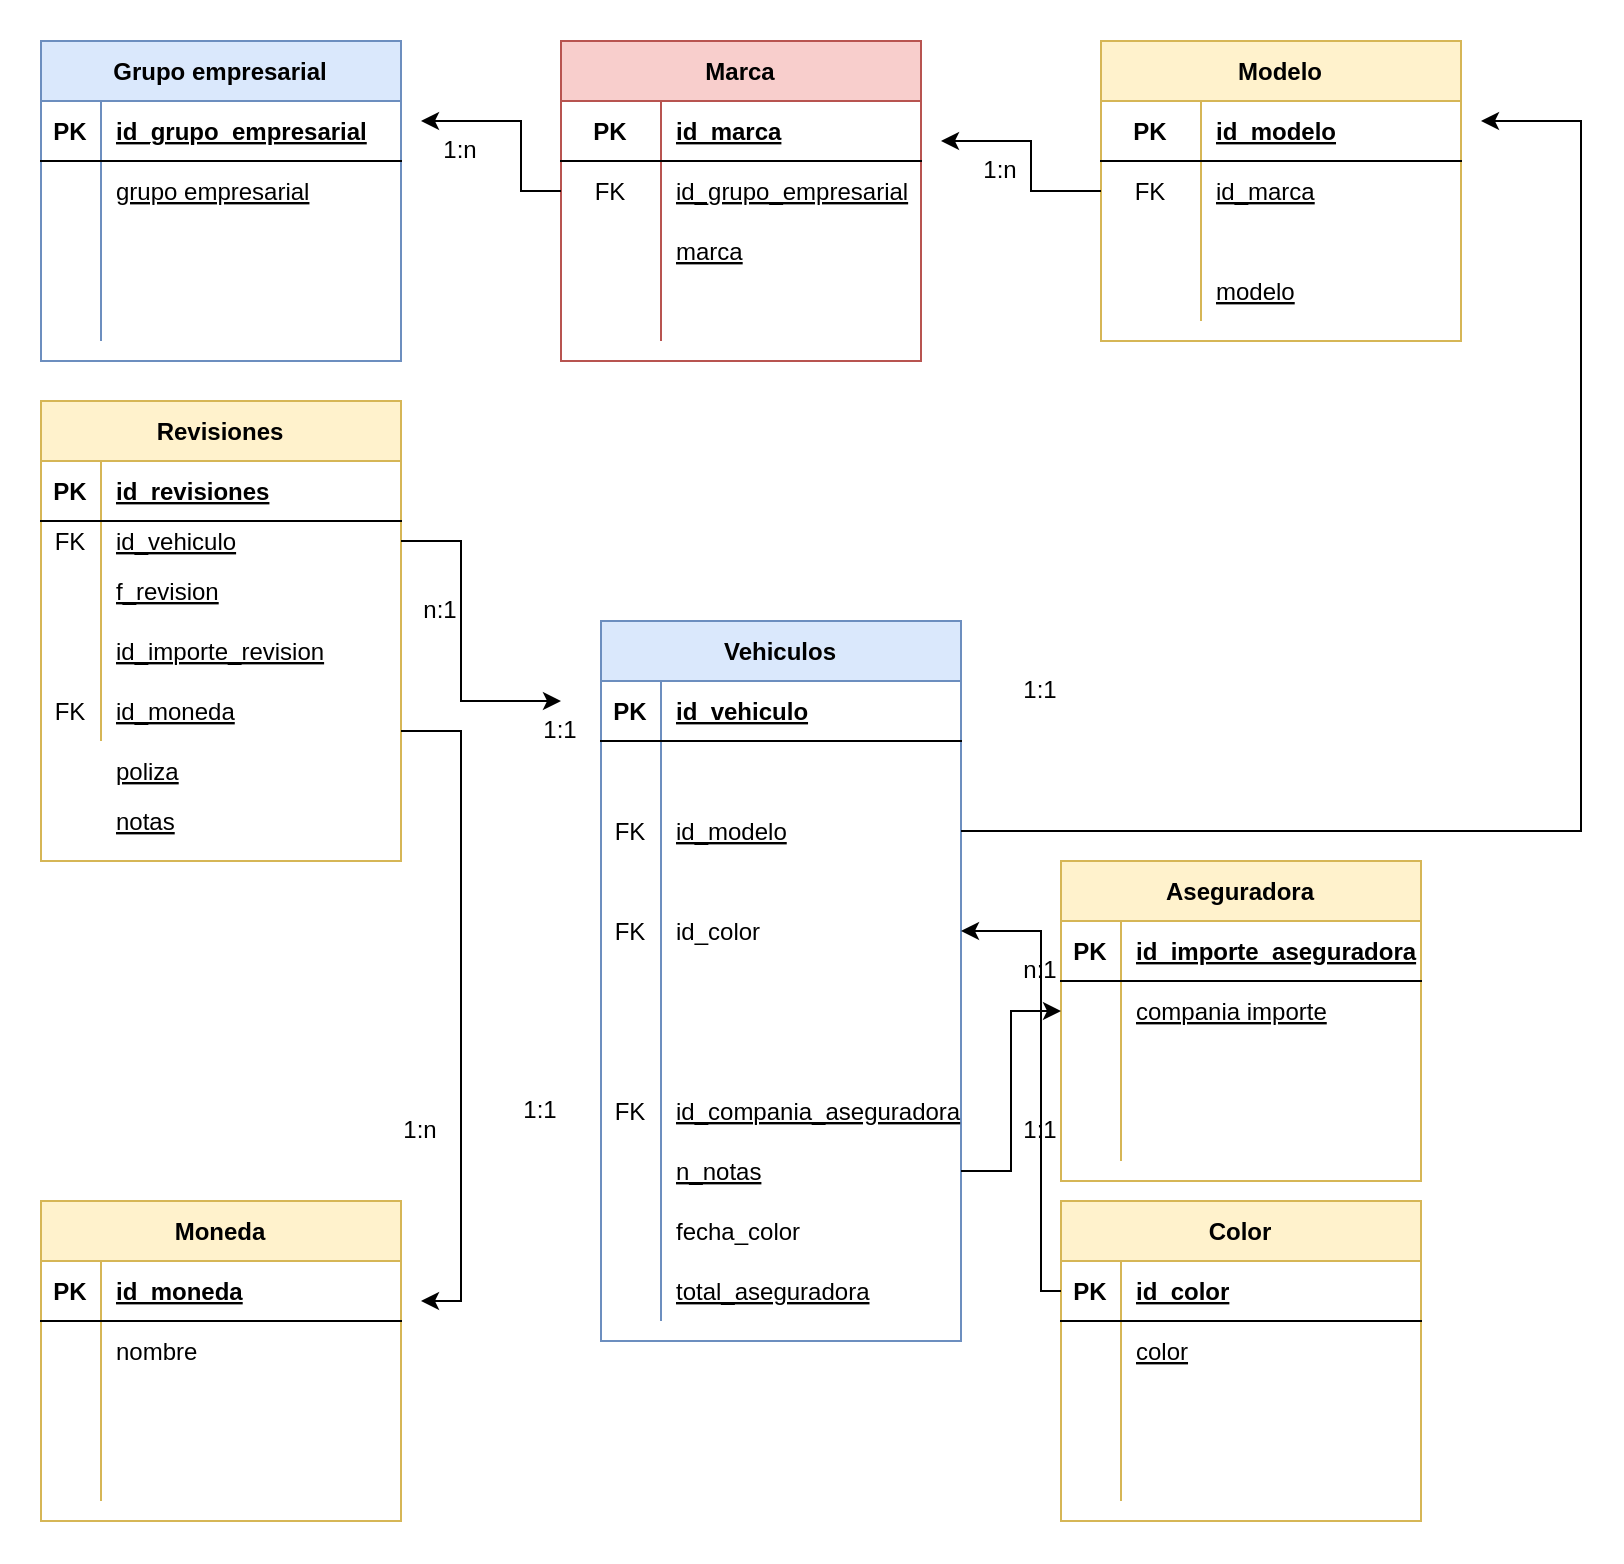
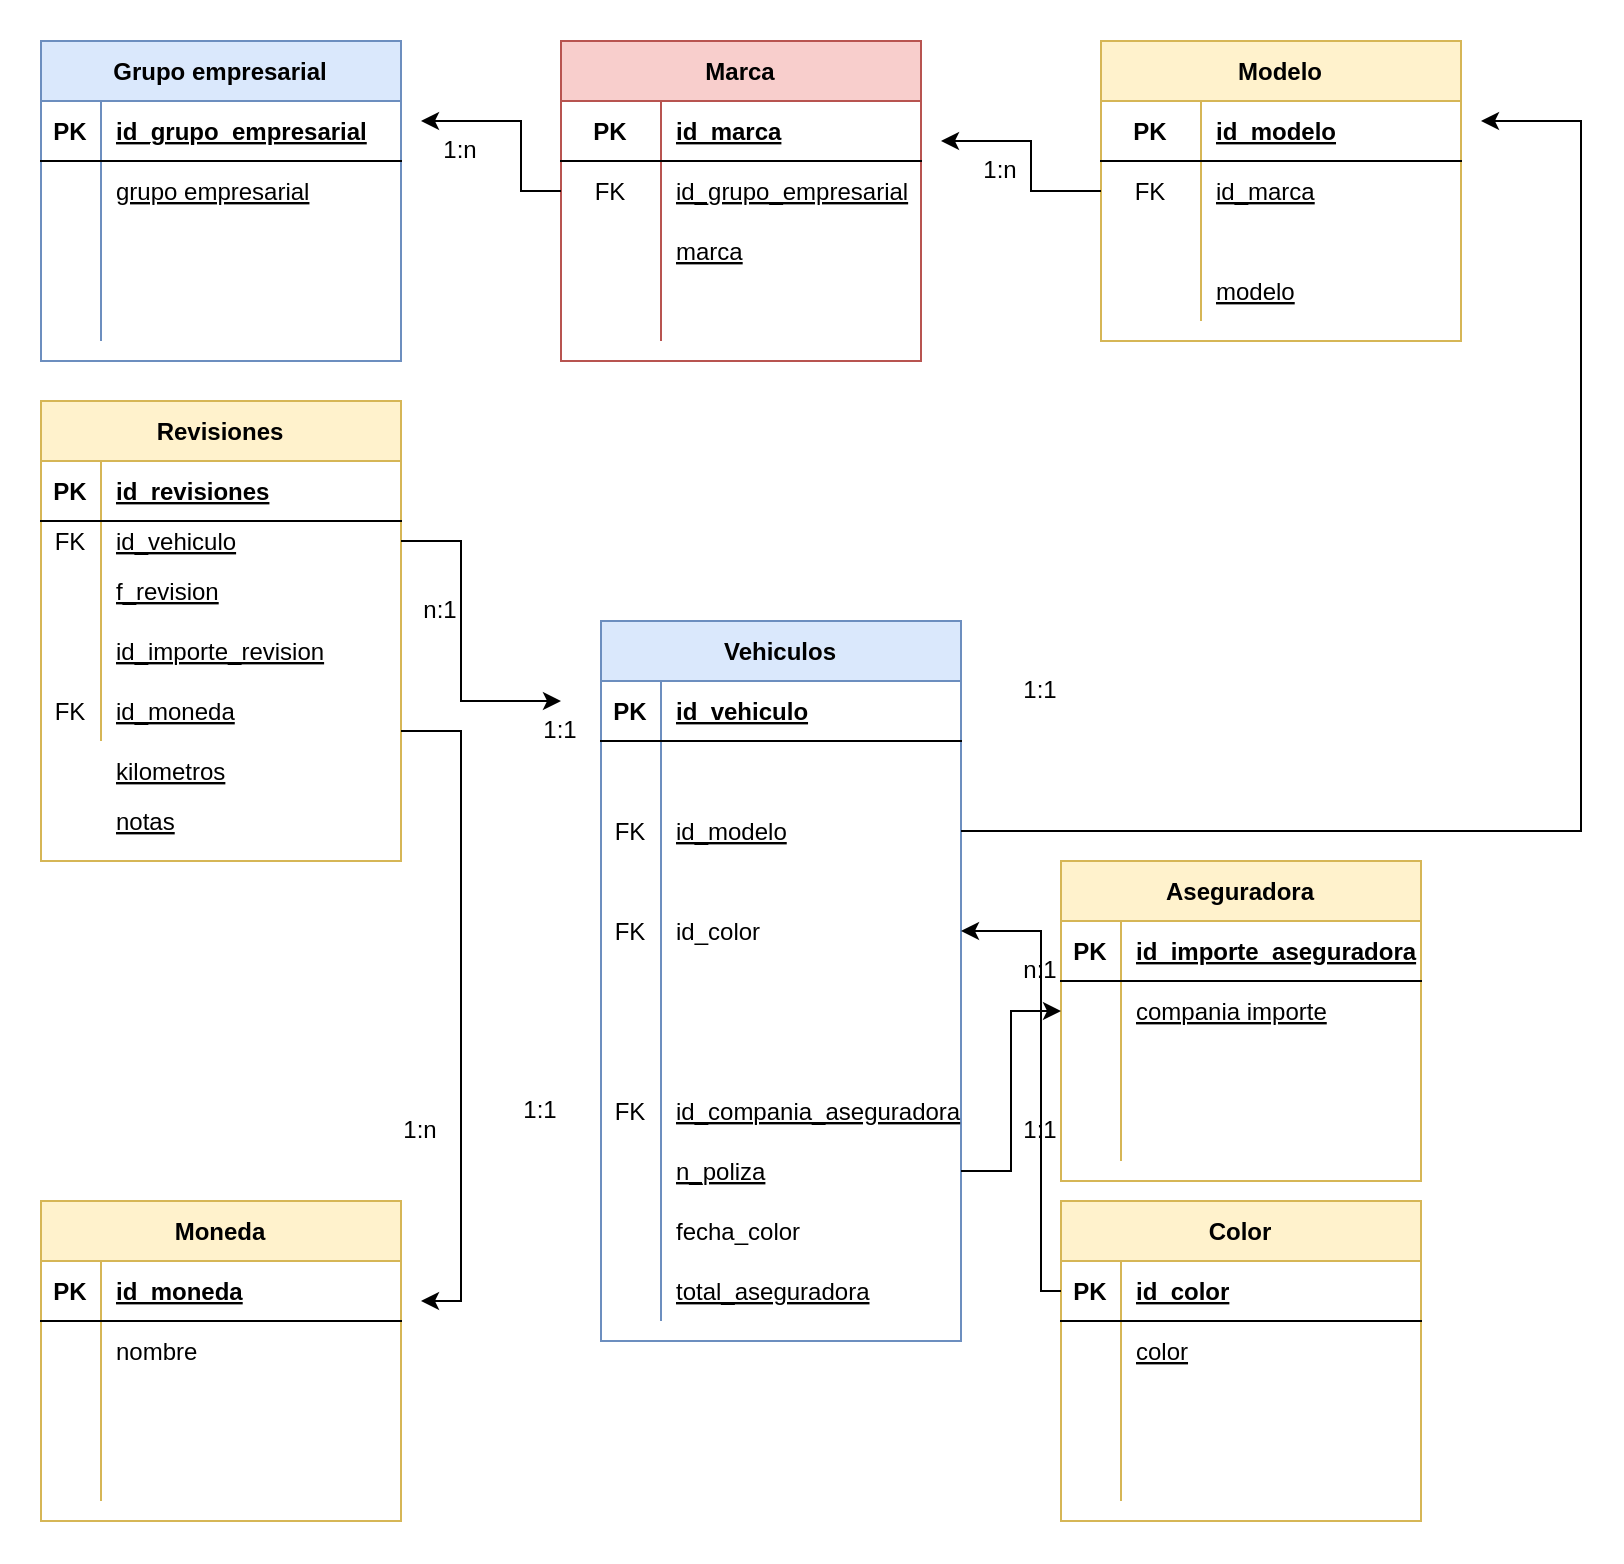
node "poliza": label "poliza" -> "kilometros"
node "n_notas": label "n_notas" -> "n_poliza"
